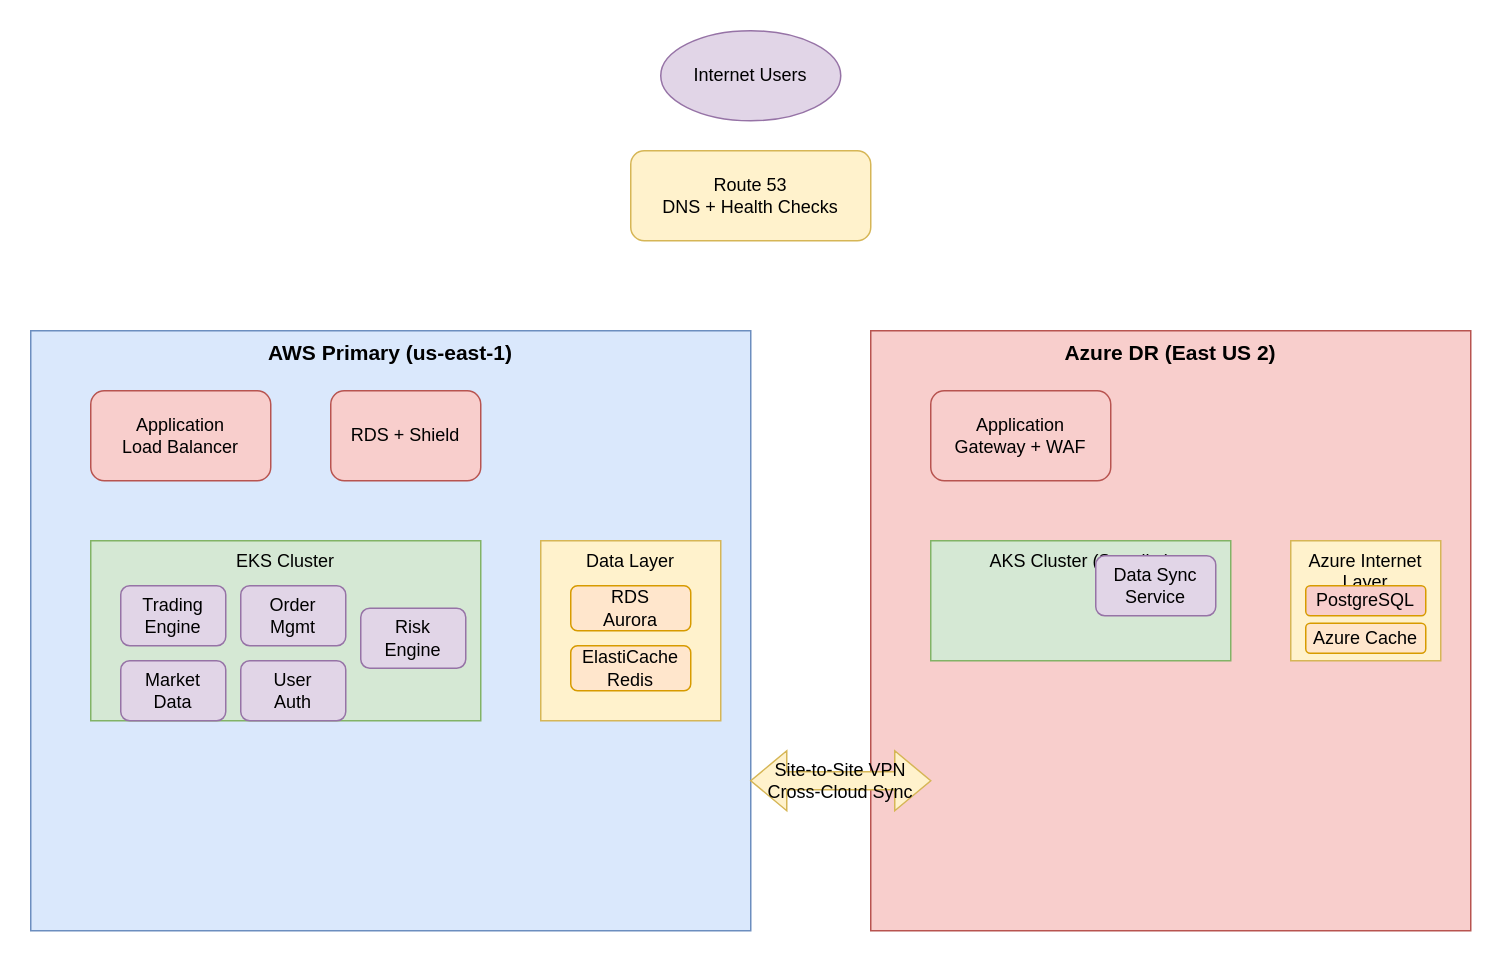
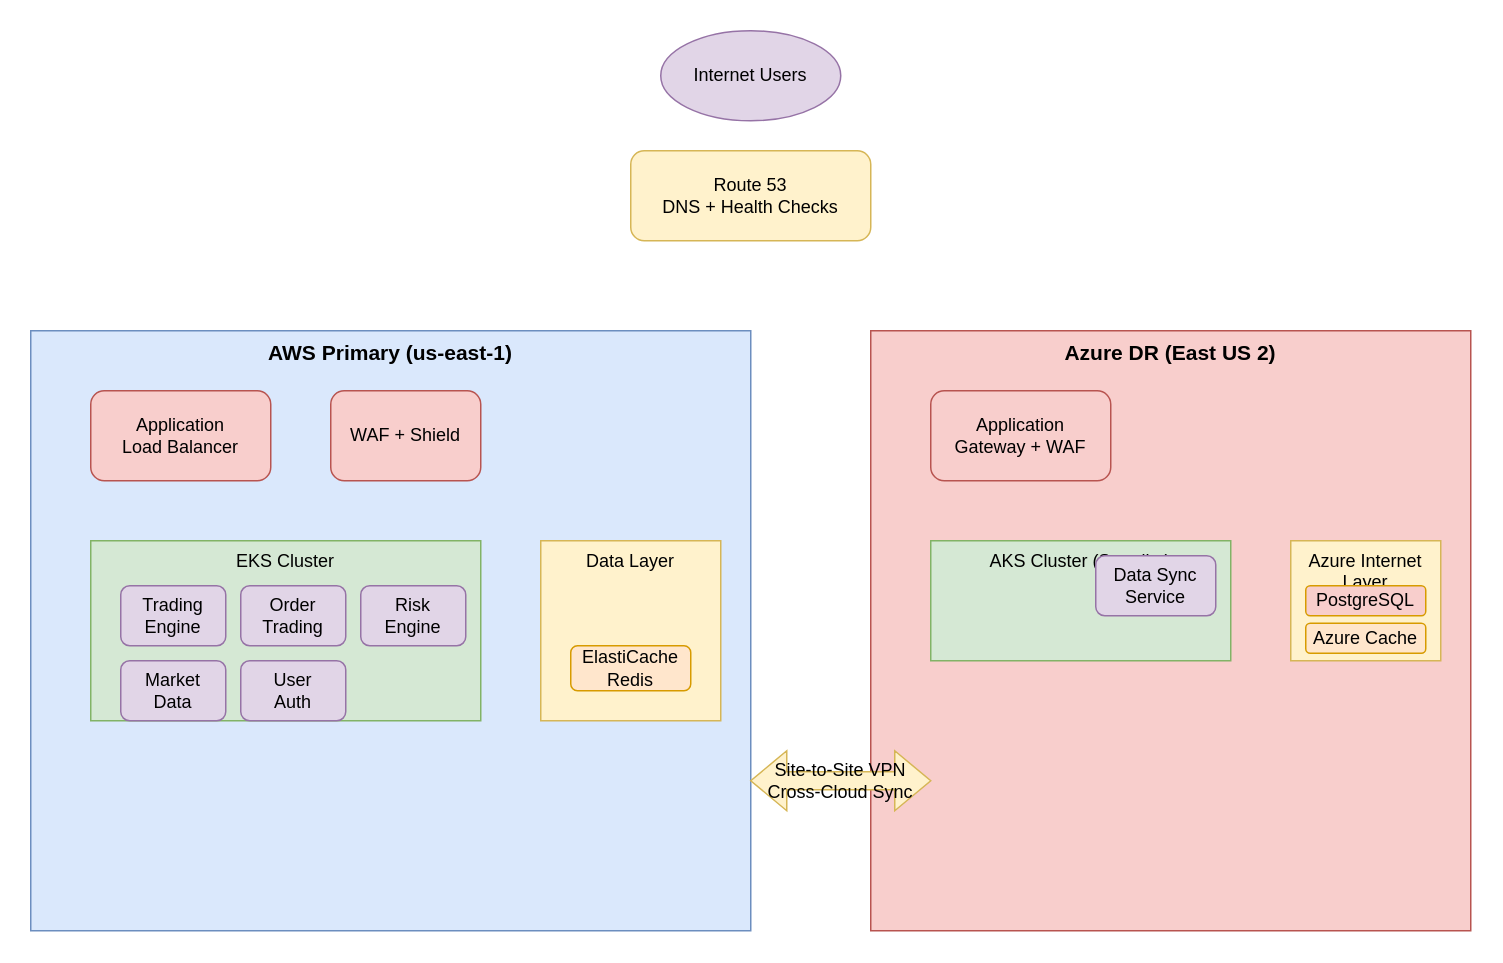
node "RDS + Shield": label "RDS + Shield" -> "WAF + Shield"
node "RDS Aurora": removed
node "Order Mgmt": label "Order Mgmt" -> "Order Trading"
node "Risk Engine": moved (413, 638) -> (413, 616)
